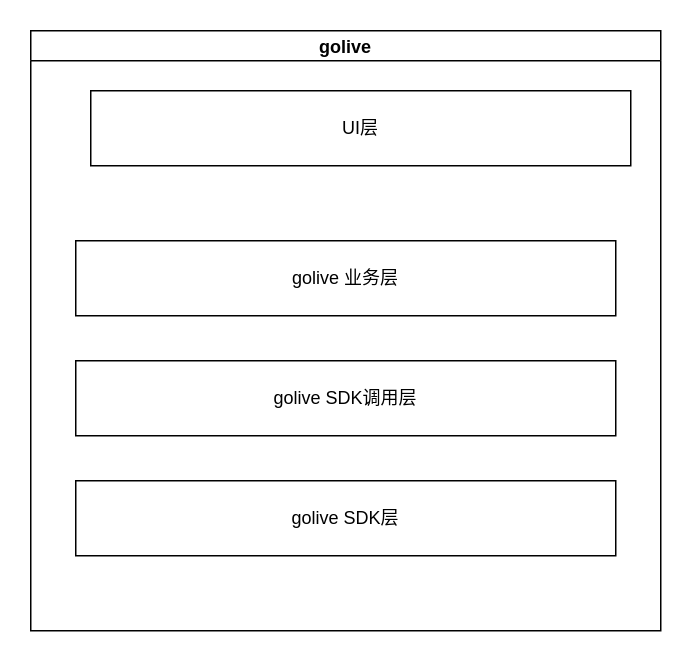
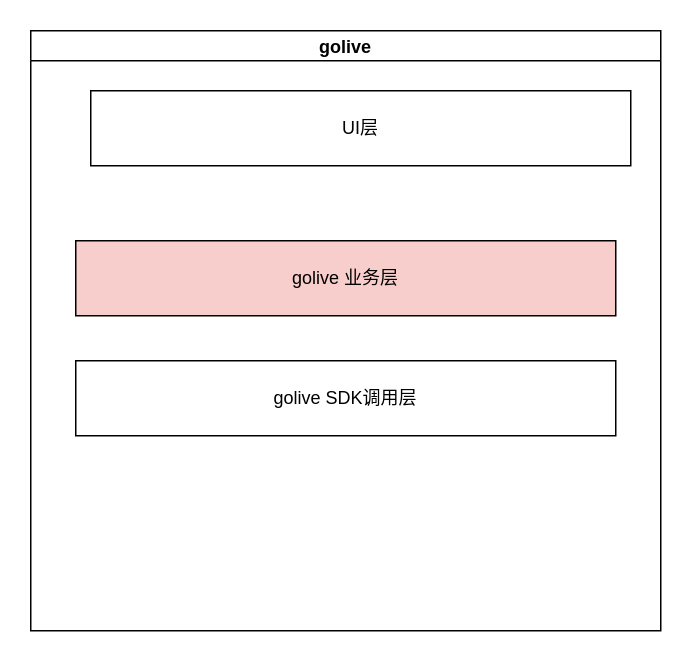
node "golive 业务层": fillcolor #ffffff -> #f8cecc
node "golive SDK层": removed
